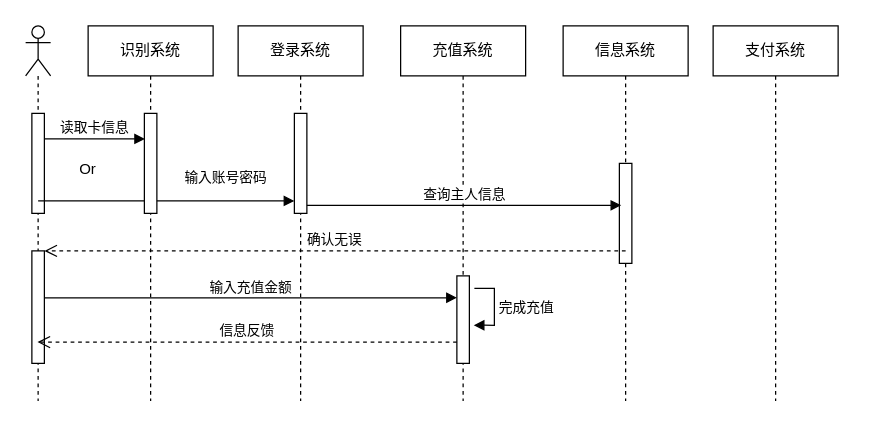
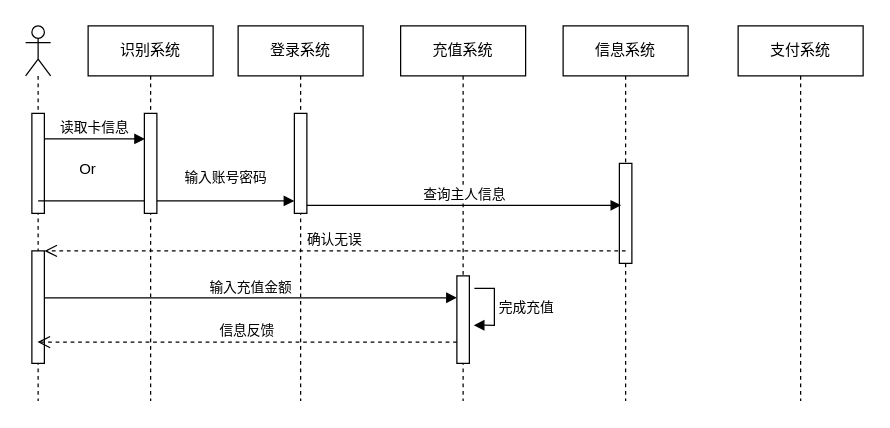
node "支付系统": moved (776, 213) -> (801, 213)
